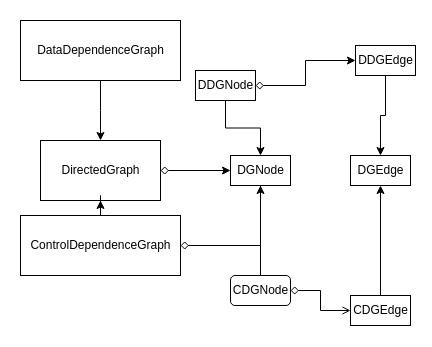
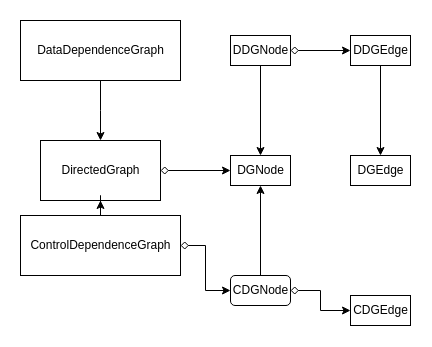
node "DDGEdge": moved (386, 61) -> (381, 51)
node "DDGNode": moved (226, 86) -> (261, 51)
edge "DGNode" -- "CDGNode": arrowhead none -> classic
edge "CDGEdge" -> "DGEdge": removed
edge "DGNode" -- "ControlDependenceGraph": now "CDGNode" -- "ControlDependenceGraph"
edge "CDGNode" -- "CDGEdge": arrowhead open -> classic
